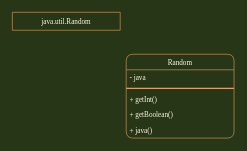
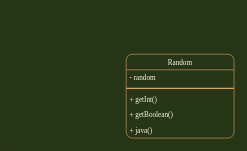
node "java.util.Random": removed
node "- java": label "- java" -> "- random"
